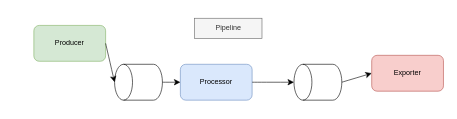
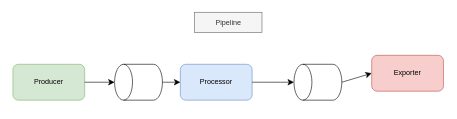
node "Pipeline": moved (228, 29) -> (228, 23)
node "Producer": moved (69, 44) -> (48, 83)
